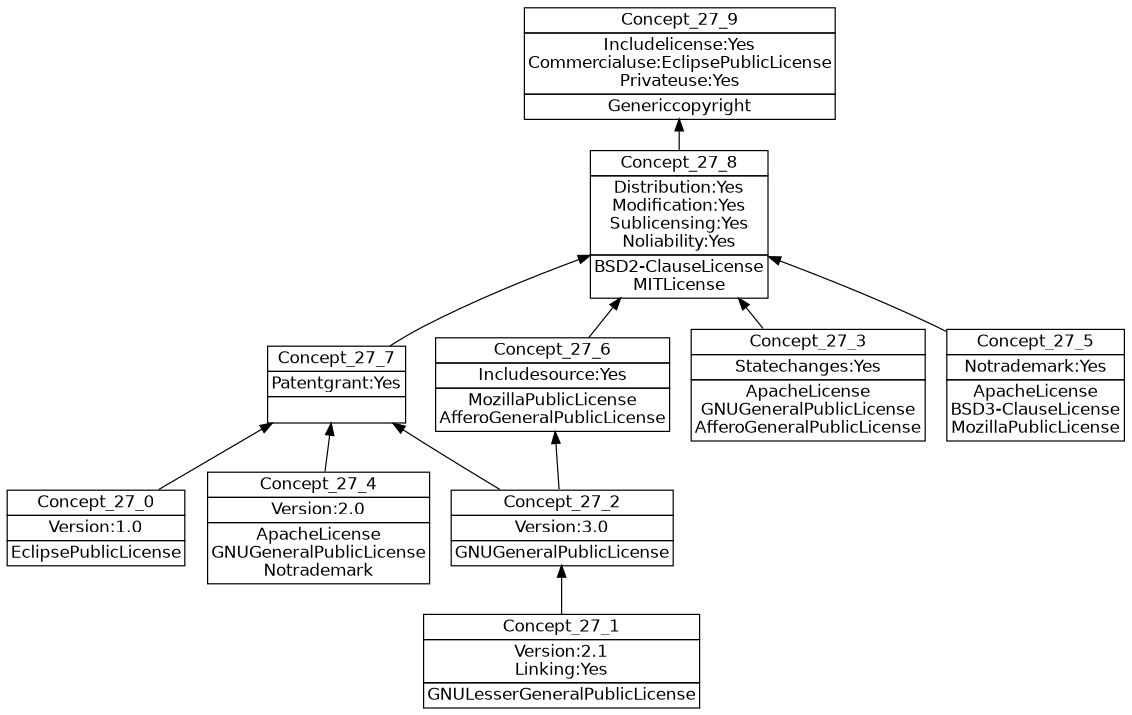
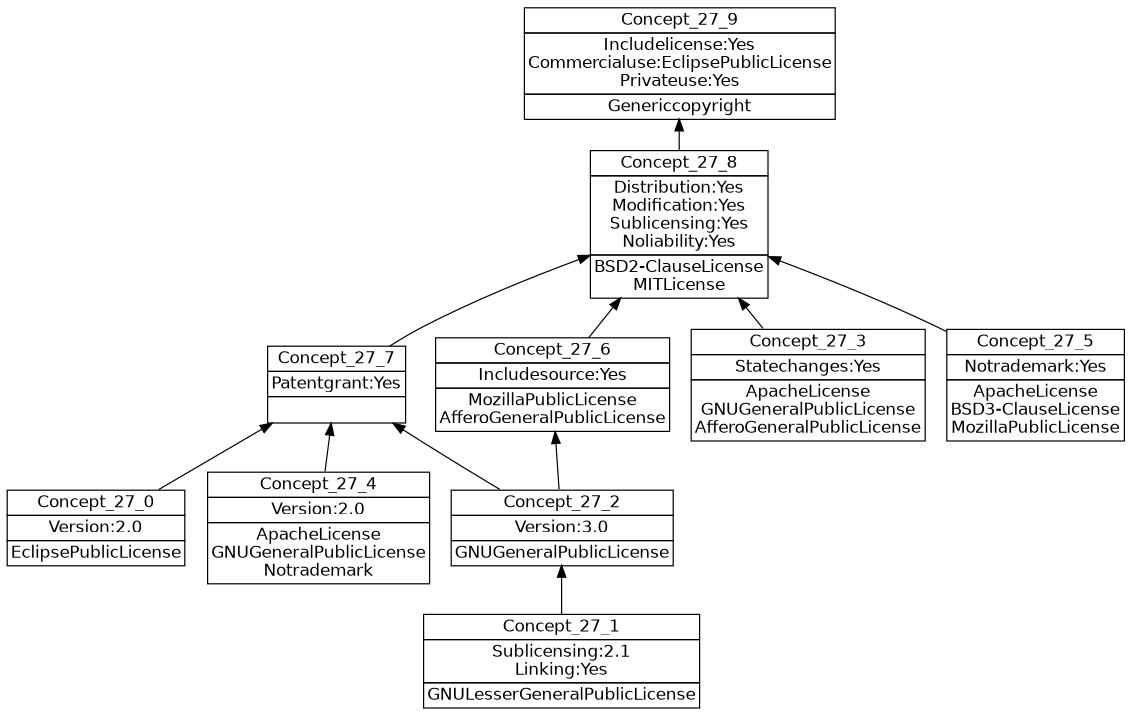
node "Concept_27_0": text "Version:1.0" -> "Version:2.0"
node "Concept_27_1": text "Version:2.1" -> "Sublicensing:2.1"
